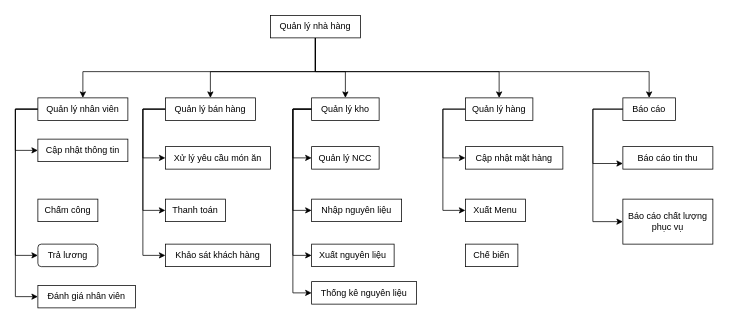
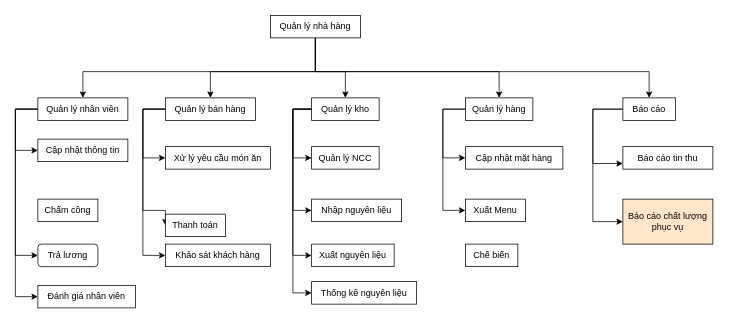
node "Thanh toán": moved (195, 210) -> (195, 225)
node "Báo cáo chất lượng phục vụ": fillcolor #ffffff -> #ffe6cc
